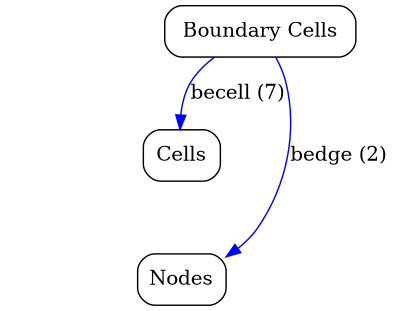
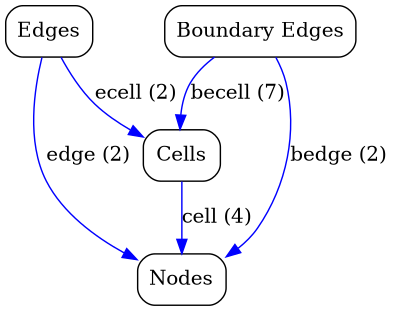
node "Edges": added
node "Boundary Cells": label "Boundary Cells" -> "Boundary Edges"
edge "Cells" -> "Nodes": added, label "cell (4)"
